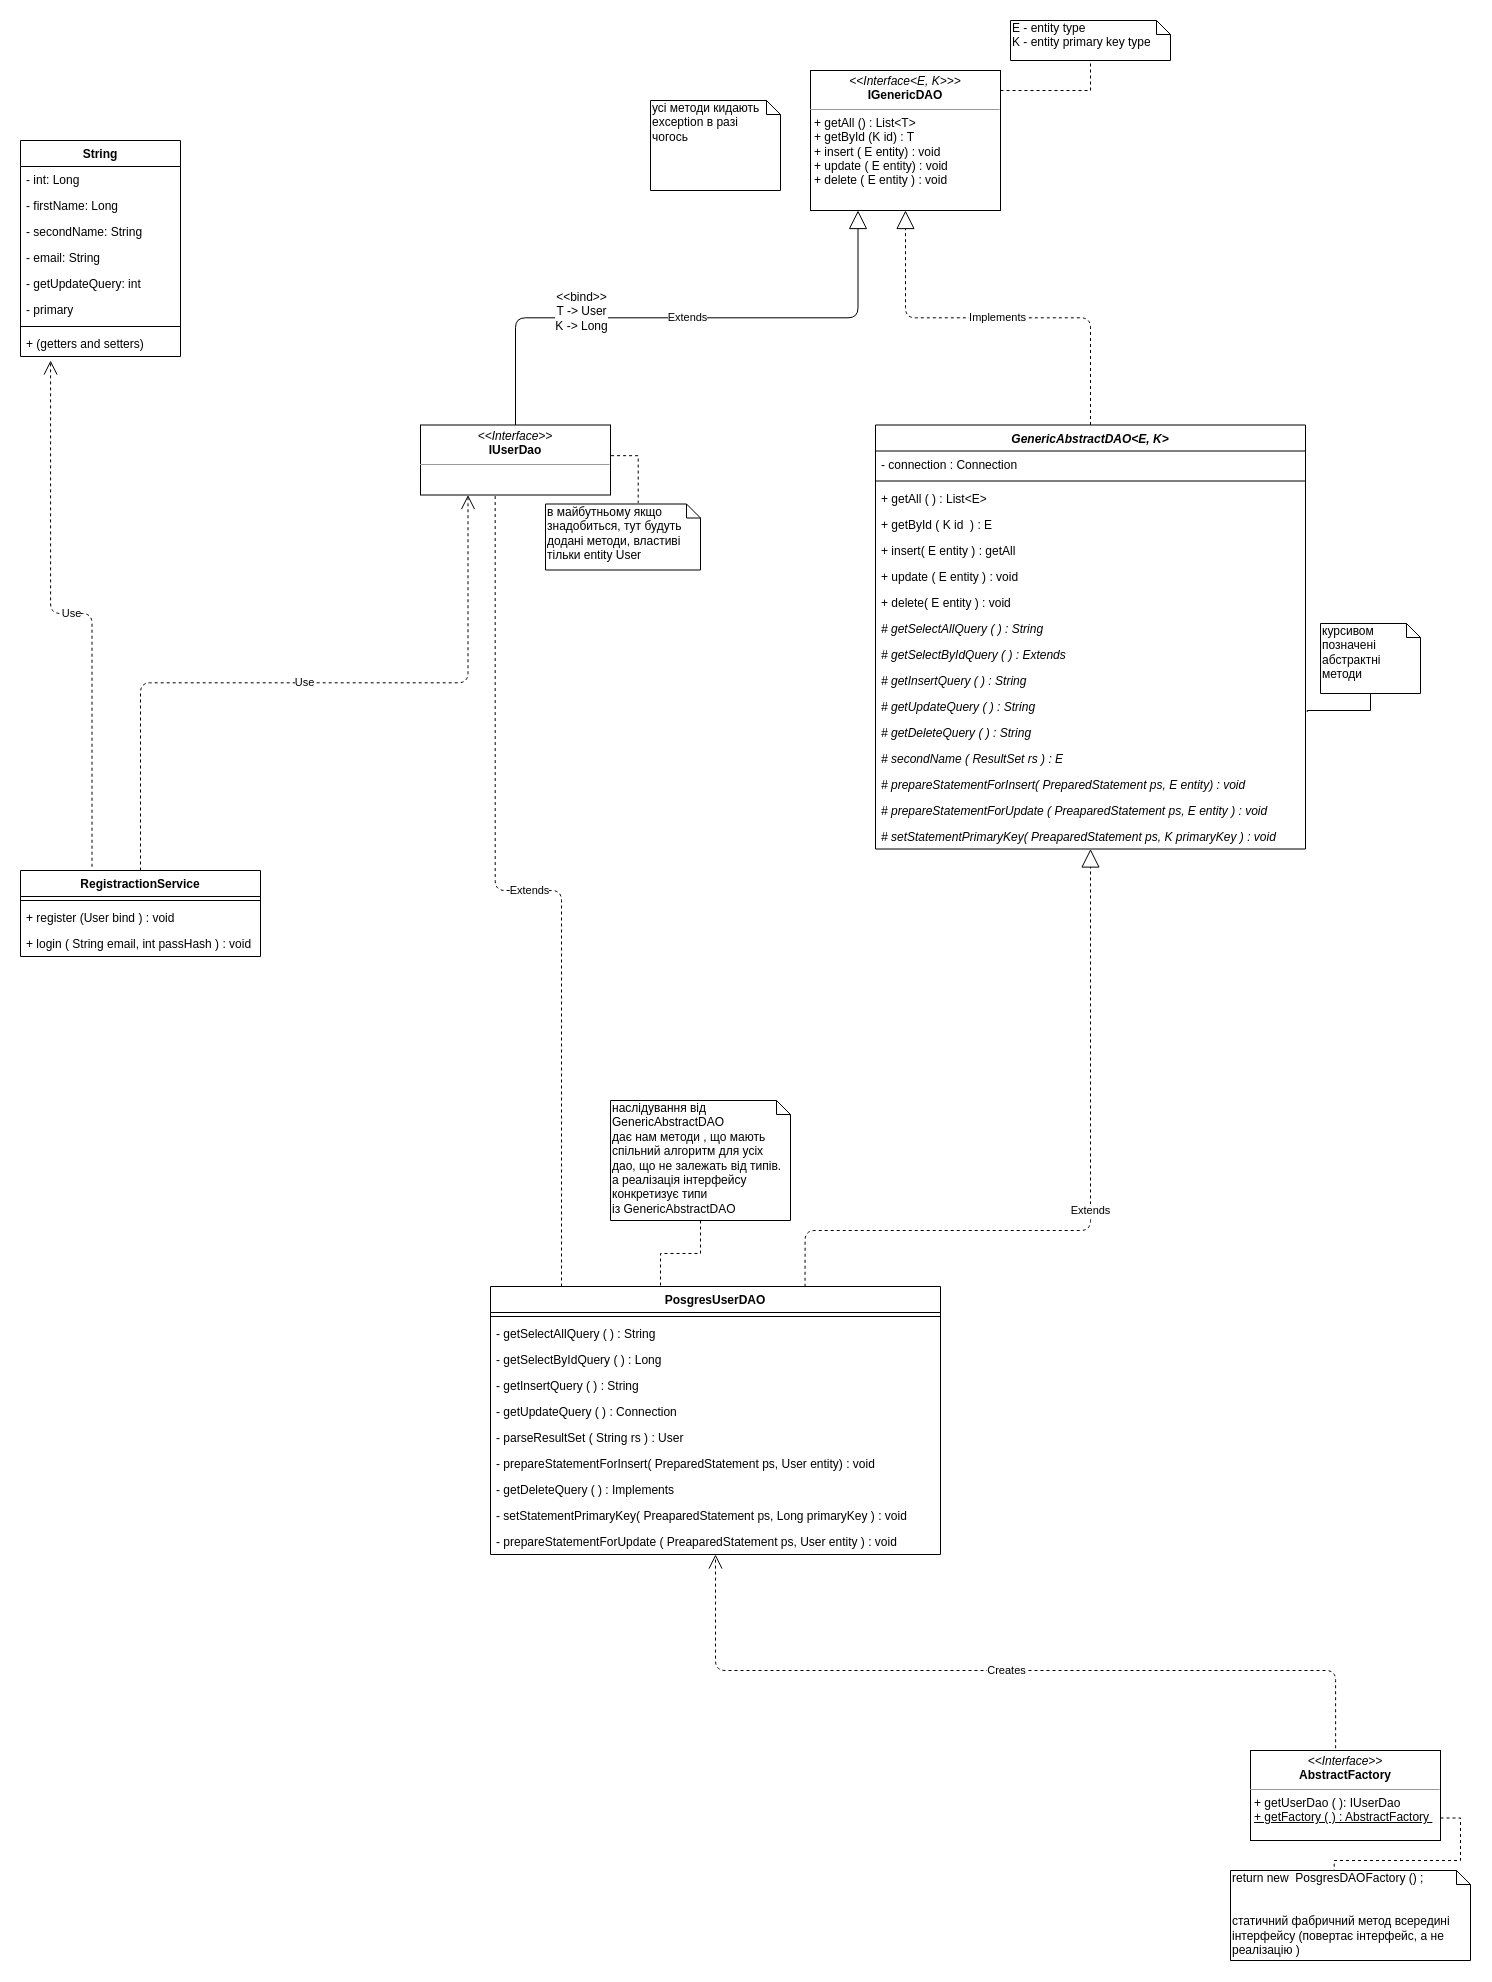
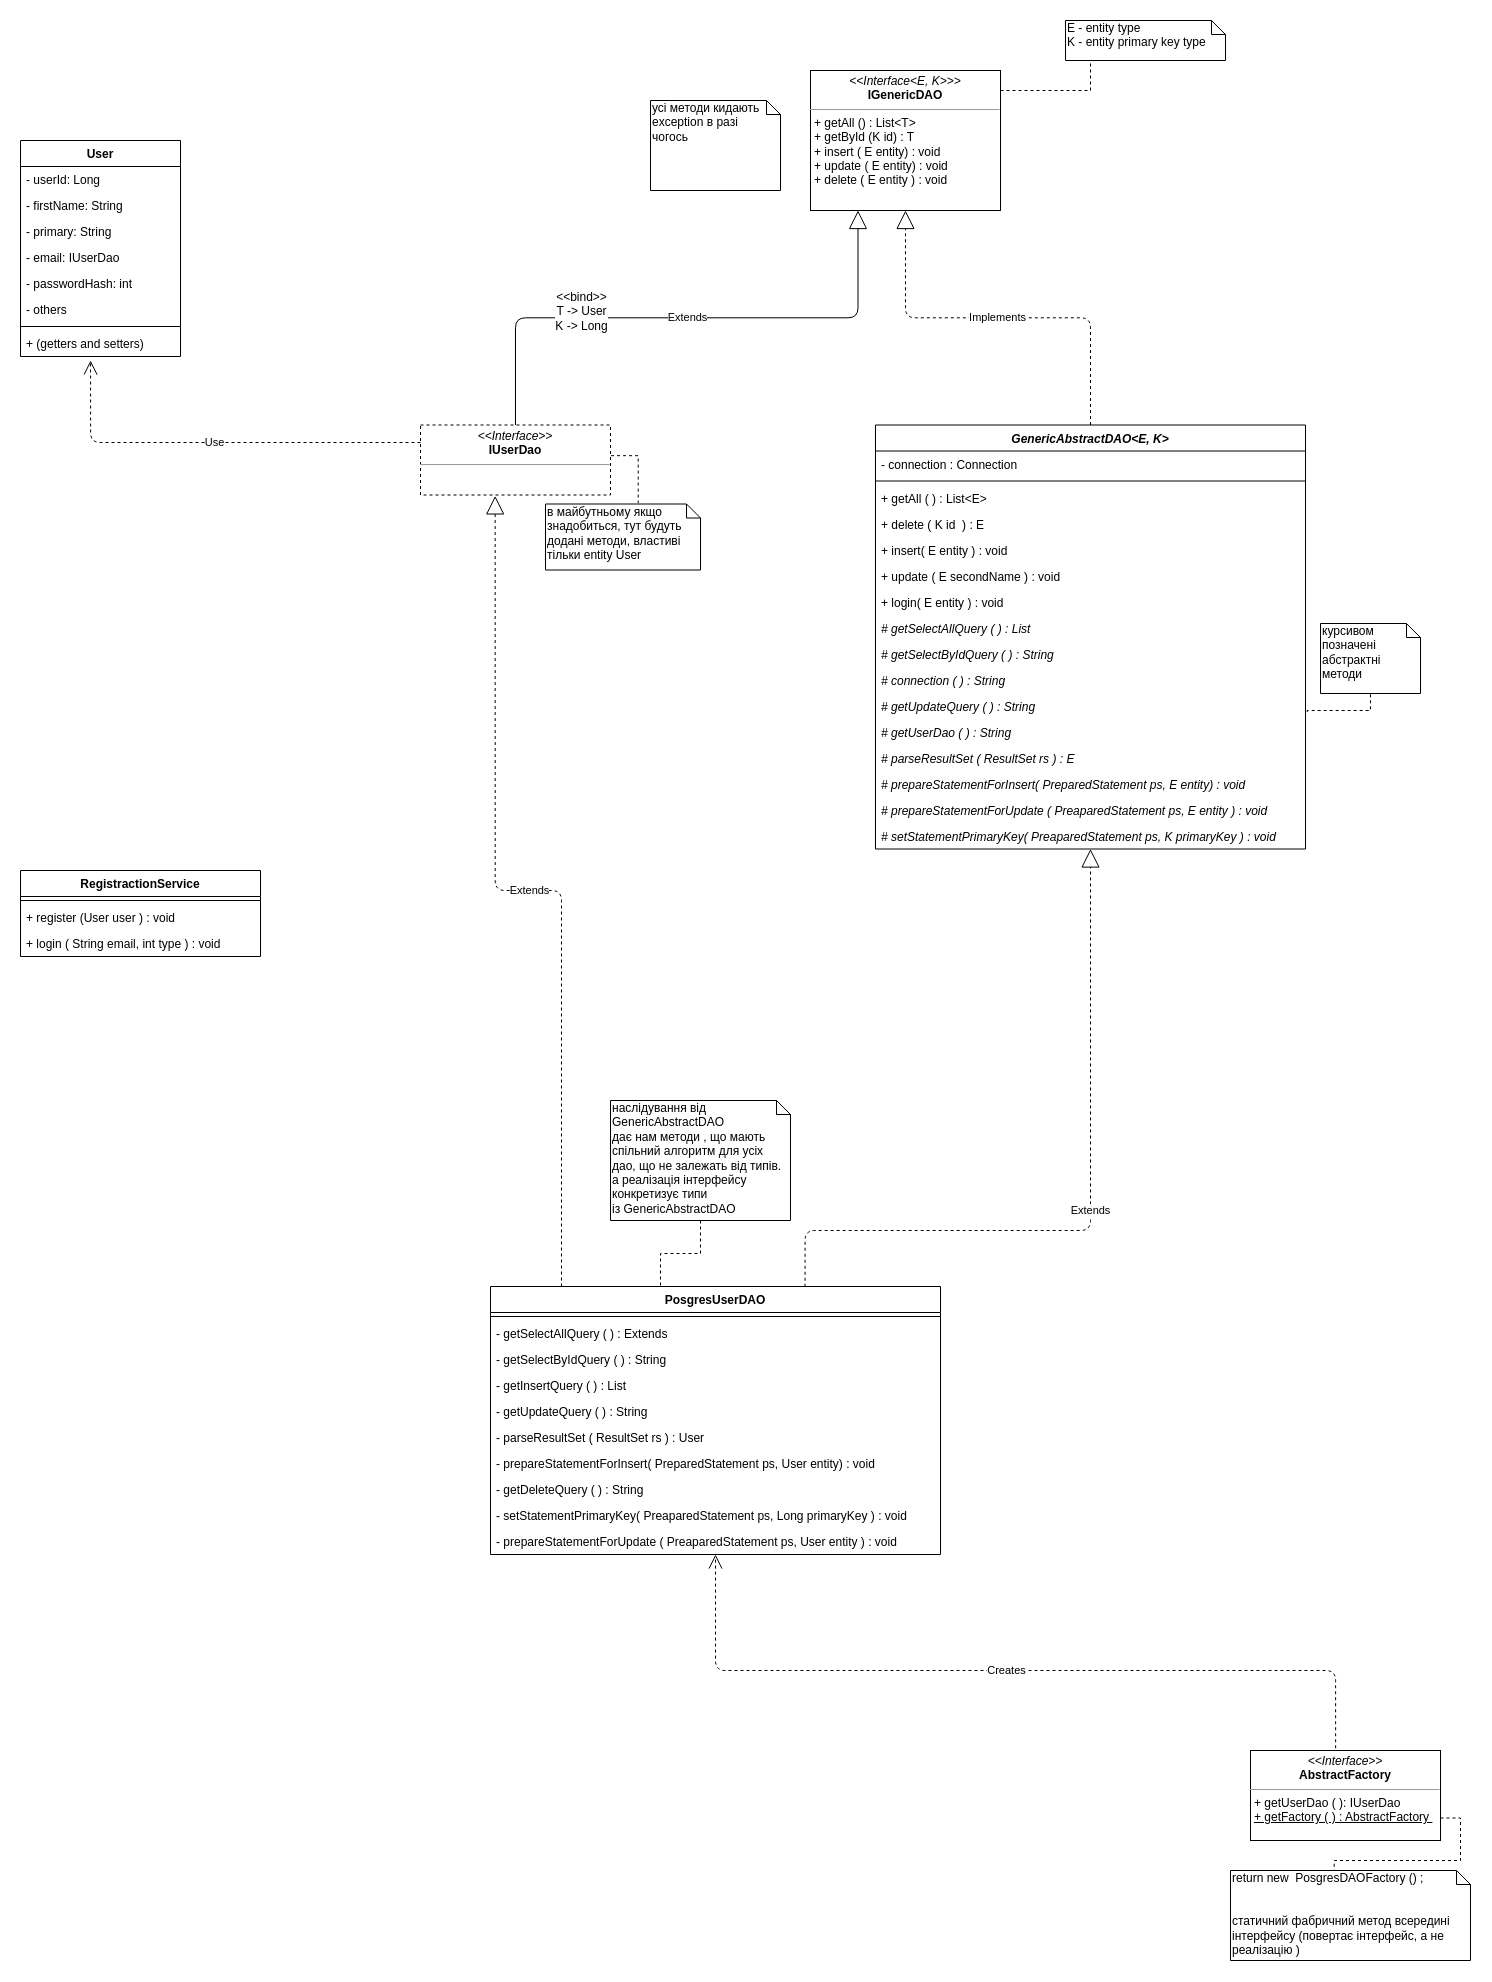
node "E - entity type K - entity primary key type": moved (1091, 41) -> (1146, 41)
node "String": label "String" -> "User"
node "- int: Long": label "- int: Long" -> "- userId: Long"
node "- firstName: Long": label "- firstName: Long" -> "- firstName: String"
node "- secondName: String": label "- secondName: String" -> "- primary: String"
node "- email: String": label "- email: String" -> "- email: IUserDao"
node "- getUpdateQuery: int": label "- getUpdateQuery: int" -> "- passwordHash: int"
node "- primary": label "- primary" -> "- others"
edge "<<Interface>> IUserDao" -> "+ (getters and setters)": added, label "Use"
node "<<Interface>> IUserDao": style solid -> dashed
edge "<<Interface>> IUserDao" -- "PosgresUserDAO": arrowhead none -> block
node "+ getById ( K id ) : E": label "+ getById ( K id ) : E" -> "+ delete ( K id ) : E"
node "+ insert( E entity ) : getAll": label "+ insert( E entity ) : getAll" -> "+ insert( E entity ) : void"
node "+ update ( E entity ) : void": label "+ update ( E entity ) : void" -> "+ update ( E secondName ) : void"
node "+ delete( E entity ) : void": label "+ delete( E entity ) : void" -> "+ login( E entity ) : void"
edge "RegistractionService" -> "+ (getters and setters)": removed, label "Use"
node "# getSelectAllQuery ( ) : String": label "# getSelectAllQuery ( ) : String" -> "# getSelectAllQuery ( ) : List"
node "# getSelectByIdQuery ( ) : Extends": label "# getSelectByIdQuery ( ) : Extends" -> "# getSelectByIdQuery ( ) : String"
node "# getInsertQuery ( ) : String": label "# getInsertQuery ( ) : String" -> "# connection ( ) : String"
edge "RegistractionService" -> "<<Interface>> IUserDao": removed, label "Use"
edge "курсивом позначені абстрактні методи" -- "# getUpdateQuery ( ) : String": style solid -> dashed
node "# getDeleteQuery ( ) : String": label "# getDeleteQuery ( ) : String" -> "# getUserDao ( ) : String"
node "# secondName ( ResultSet rs ) : E": label "# secondName ( ResultSet rs ) : E" -> "# parseResultSet ( ResultSet rs ) : E"
node "+ register (User bind ) : void": label "+ register (User bind ) : void" -> "+ register (User user ) : void"
node "+ login ( String email, int passHash ) : void": label "+ login ( String email, int passHash ) : void" -> "+ login ( String email, int type ) : void"
node "- getSelectAllQuery ( ) : String": label "- getSelectAllQuery ( ) : String" -> "- getSelectAllQuery ( ) : Extends"
node "- getSelectByIdQuery ( ) : Long": label "- getSelectByIdQuery ( ) : Long" -> "- getSelectByIdQuery ( ) : String"
node "- getInsertQuery ( ) : String": label "- getInsertQuery ( ) : String" -> "- getInsertQuery ( ) : List"
node "- getUpdateQuery ( ) : Connection": label "- getUpdateQuery ( ) : Connection" -> "- getUpdateQuery ( ) : String"
node "- parseResultSet ( String rs ) : User": label "- parseResultSet ( String rs ) : User" -> "- parseResultSet ( ResultSet rs ) : User"
node "- getDeleteQuery ( ) : Implements": label "- getDeleteQuery ( ) : Implements" -> "- getDeleteQuery ( ) : String"
